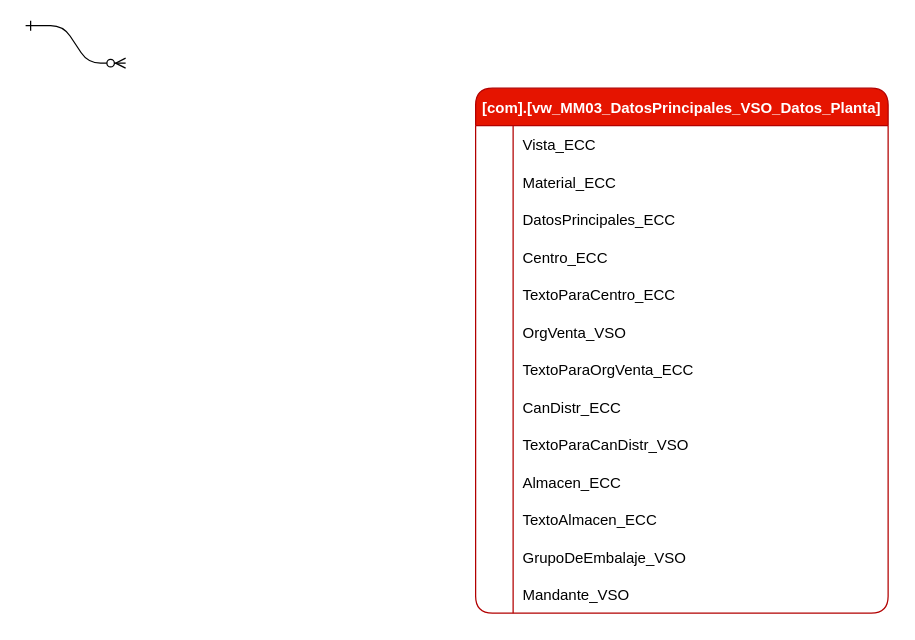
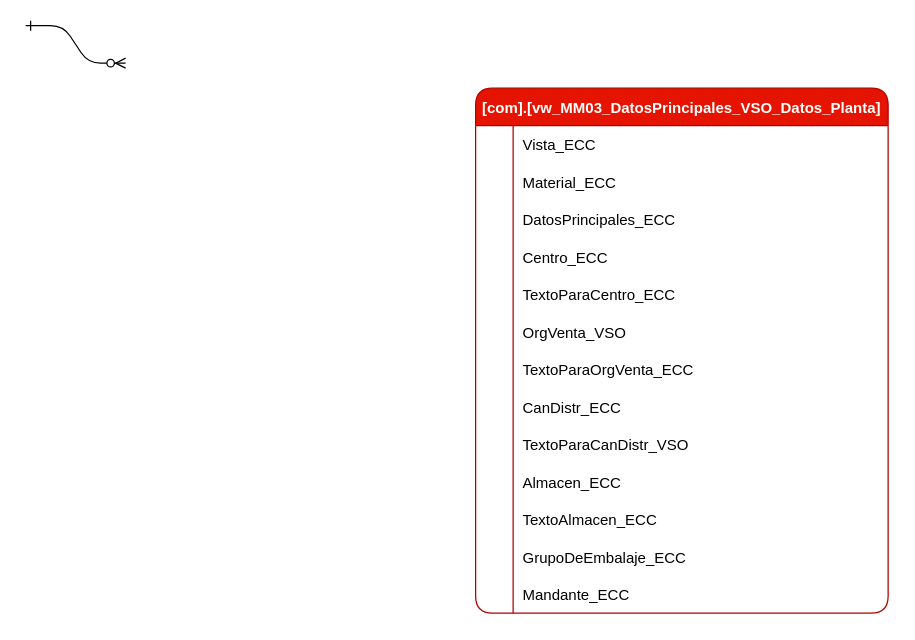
node "GrupoDeEmbalaje_VSO": label "GrupoDeEmbalaje_VSO" -> "GrupoDeEmbalaje_ECC"
node "Mandante_VSO": label "Mandante_VSO" -> "Mandante_ECC"
